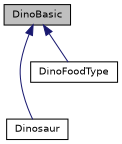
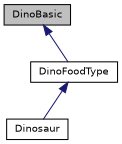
edge "Dinosaur" -> "DinoBasic": now "Dinosaur" -> "DinoFoodType"
